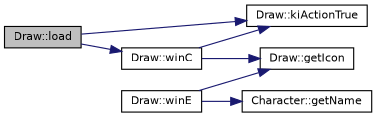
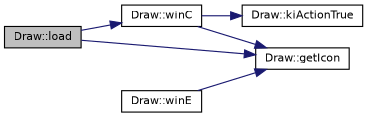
edge "Draw::load" -> "Draw::kiActionTrue": now "Draw::load" -> "Draw::getIcon"
node "Character::getName": removed
